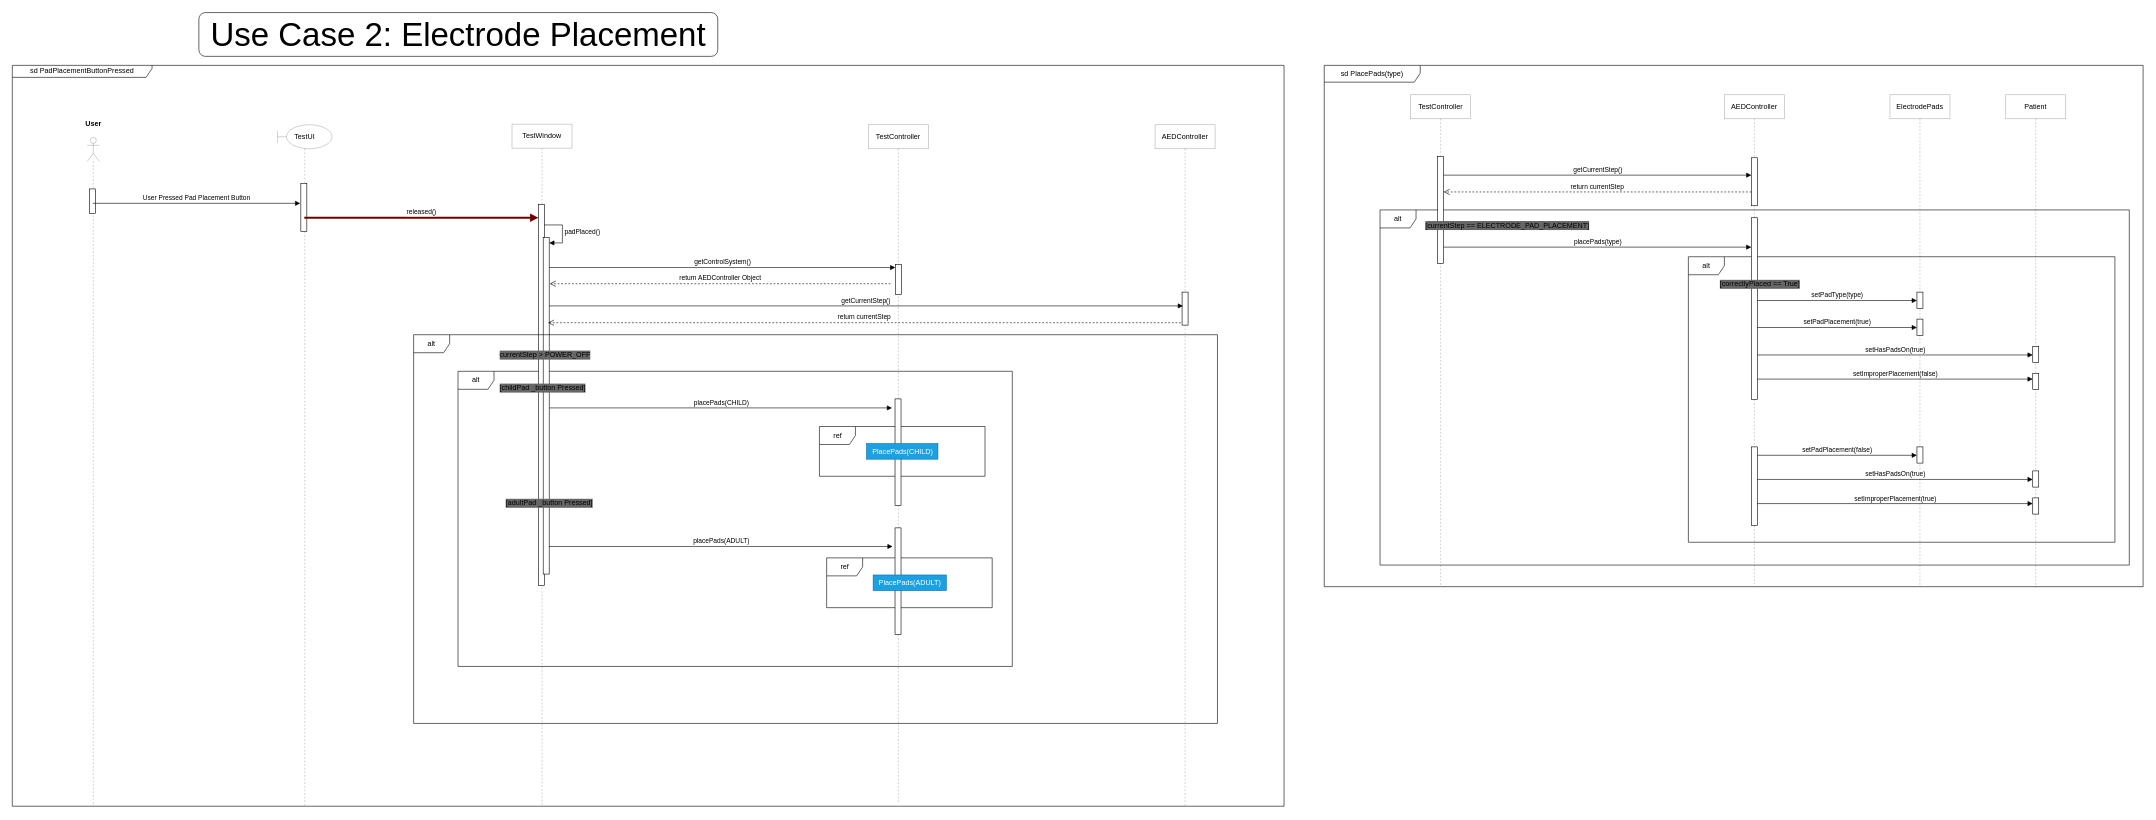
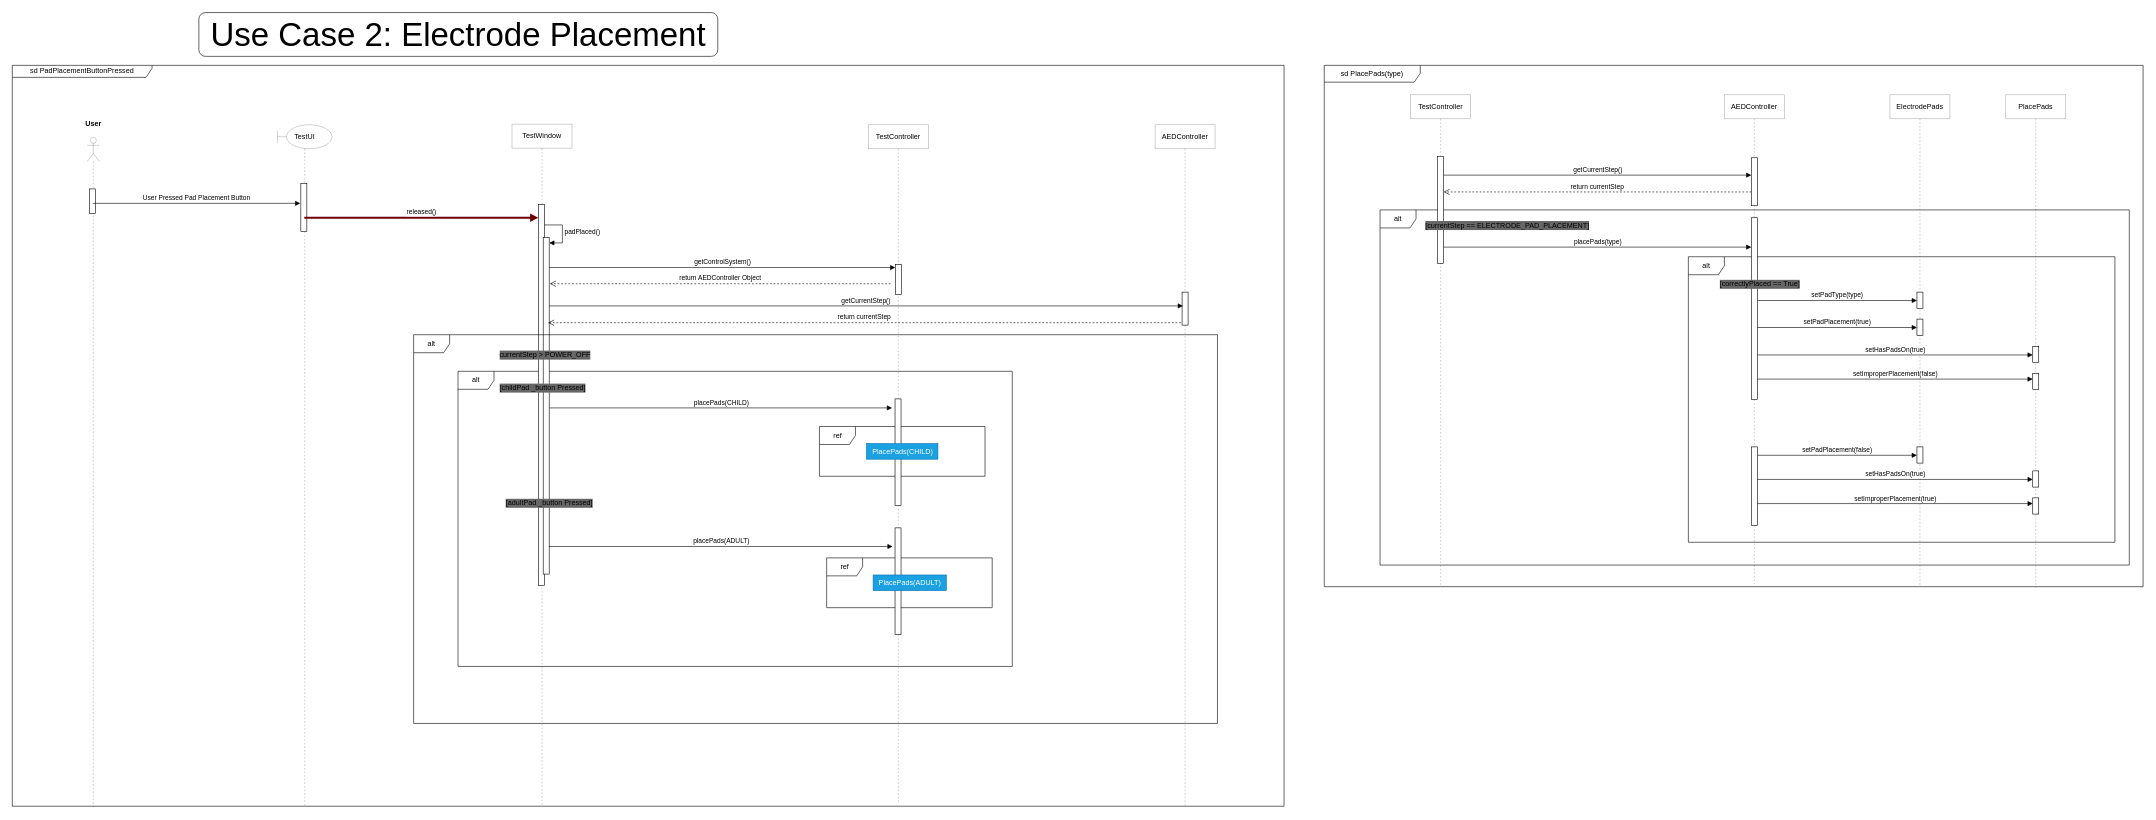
node "Patient": label "Patient" -> "PlacePads"
